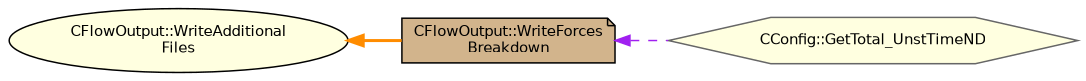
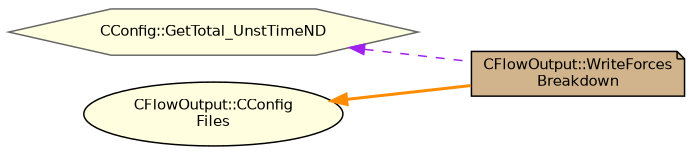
node "CFlowOutput::WriteAdditional Files": label "CFlowOutput::WriteAdditional Files" -> "CFlowOutput::CConfig Files"
edge "CConfig::GetTotal_UnstTimeND" -> "CFlowOutput::WriteForces Breakdown": reversed
